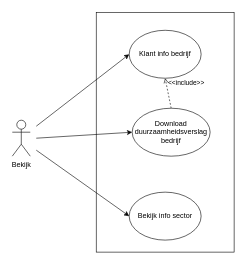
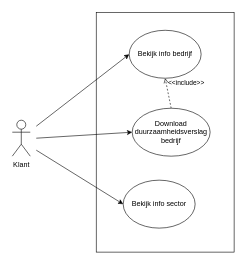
node "Klant info bedrijf": label "Klant info bedrijf" -> "Bekijk info bedrijf"
node "Bekijk": label "Bekijk" -> "Klant"
node "Bekijk info sector": moved (165, 216) -> (159, 204)
